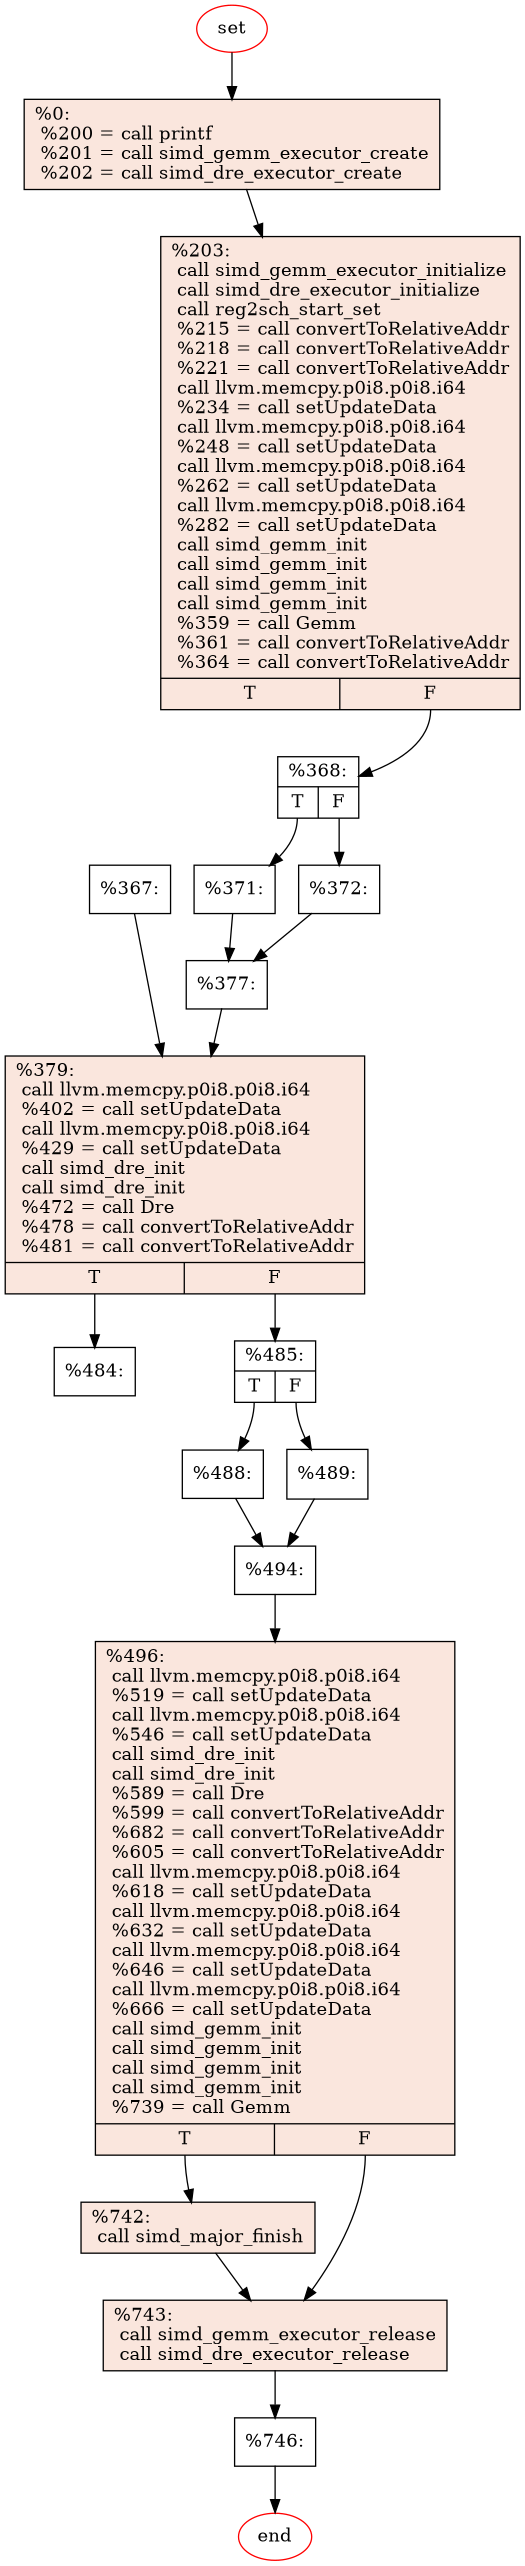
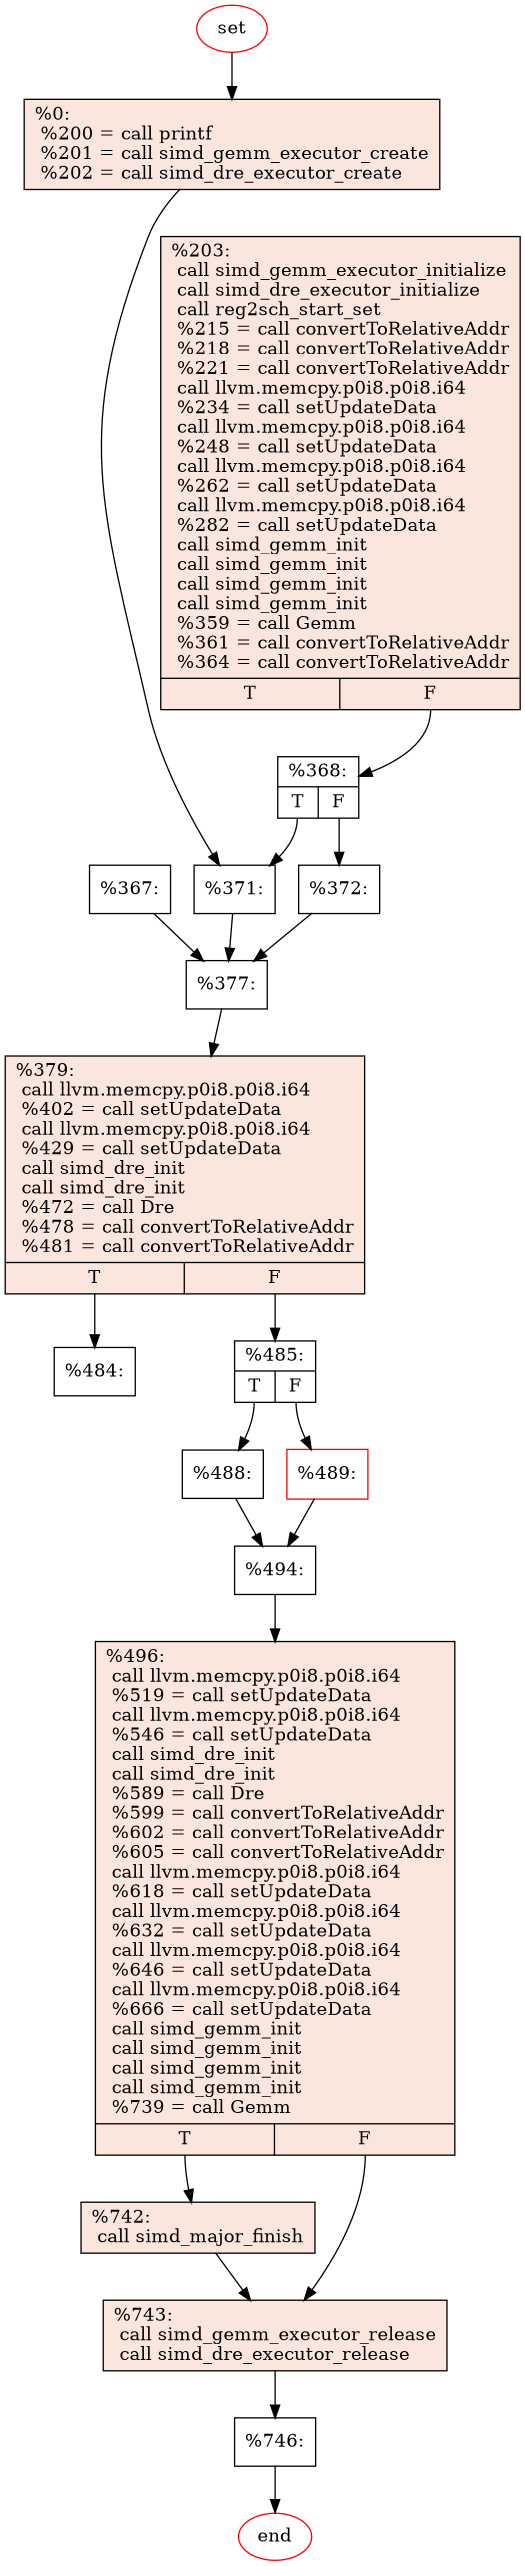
edge "%0:" -> "%203:": now "%0:" -> "%371:"
edge "%367:" -> "%379:": now "%367:" -> "%377:"
node "%489:": color black -> red
node "%496:": text "%682 = call convertToRelativeAddr" -> "%602 = call convertToRelativeAddr"
